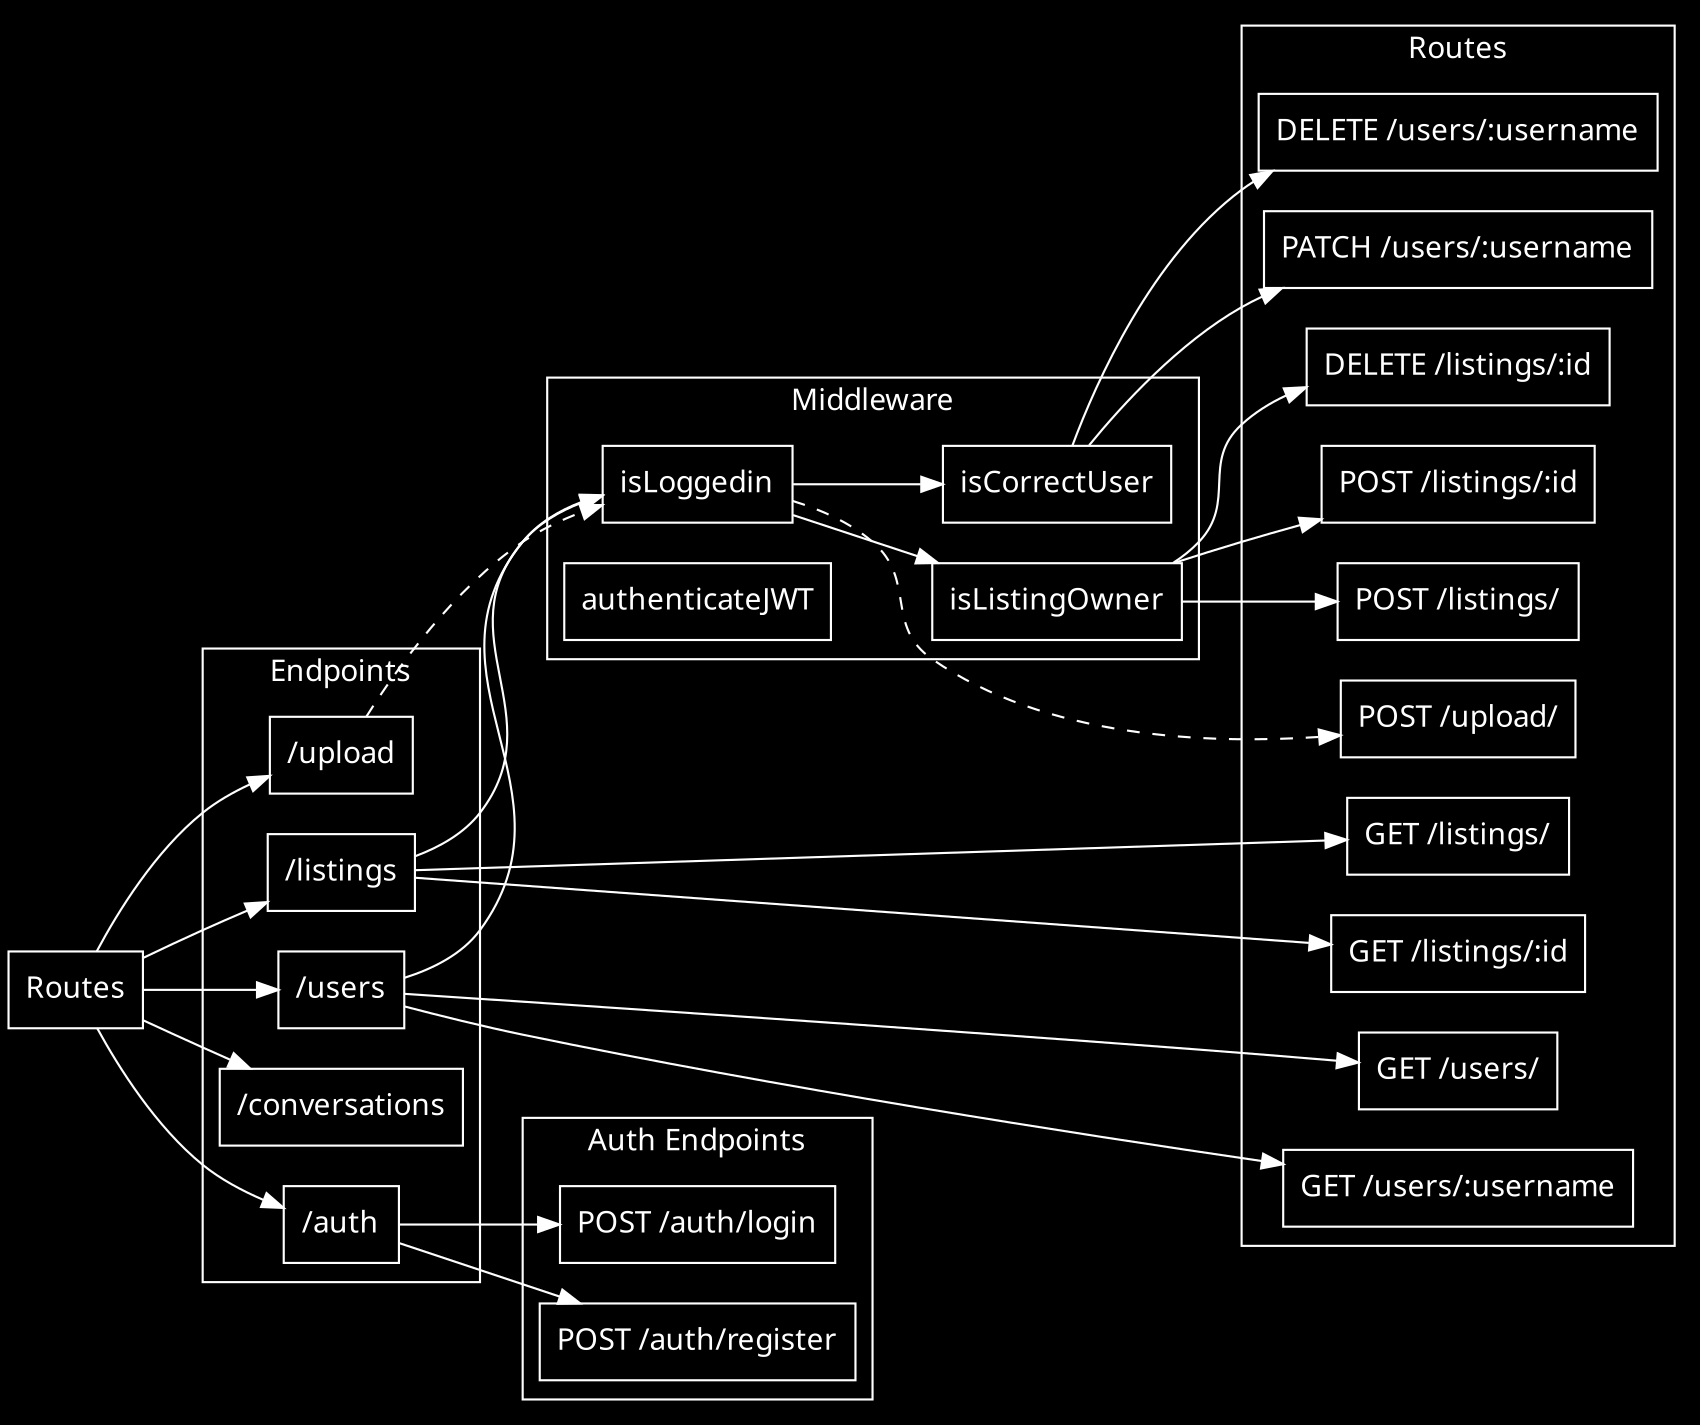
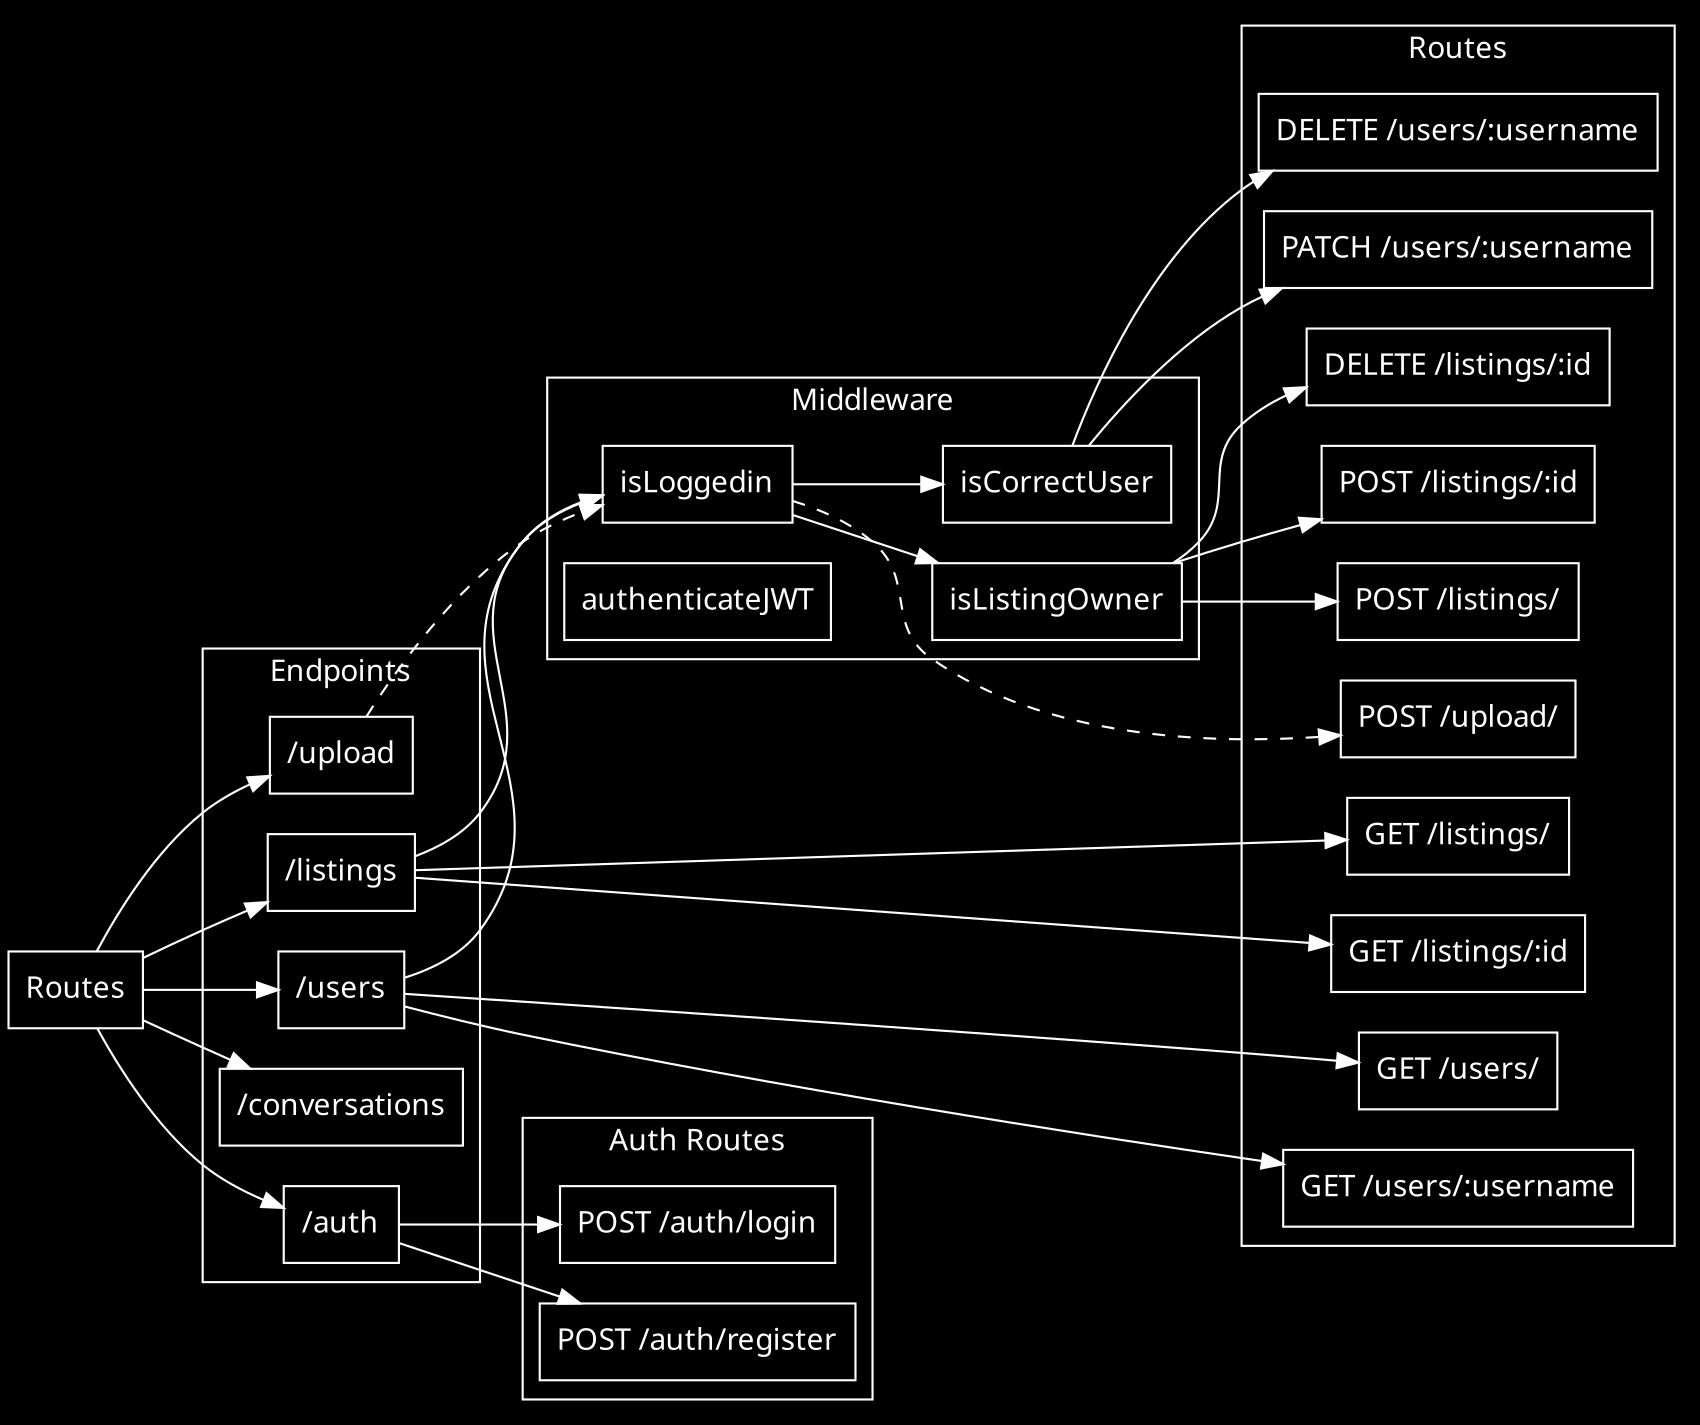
cluster "Auth Endpoints": label "Auth Endpoints" -> "Auth Routes"
